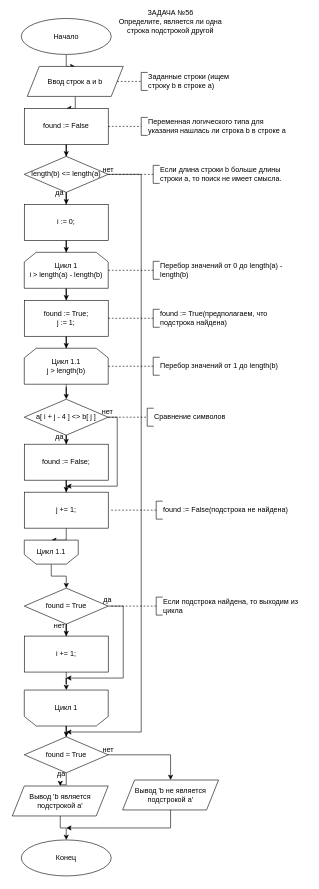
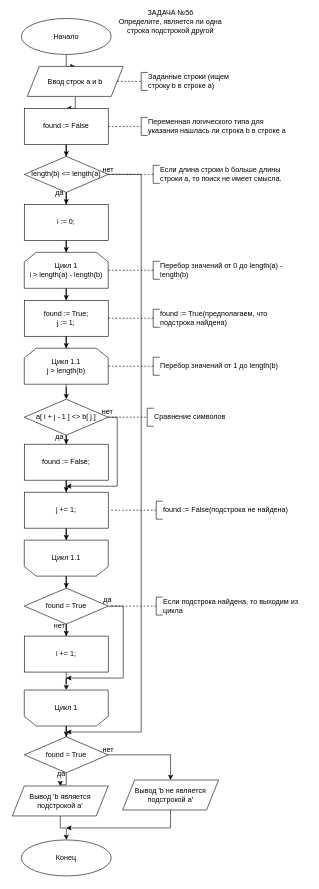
node "a[ i + j - 4 ] <> b[ j ]": label "a[ i + j - 4 ] <> b[ j ]" -> "a[ i + j - 1 ] <> b[ j ]"
node "Цикл 1.1": size 54x24 -> 84x36
